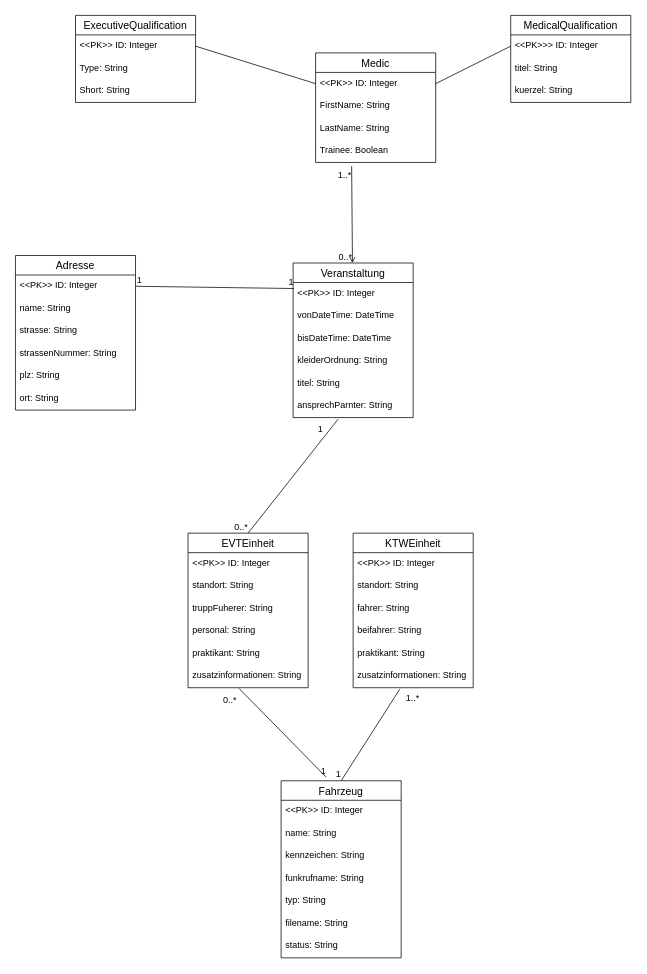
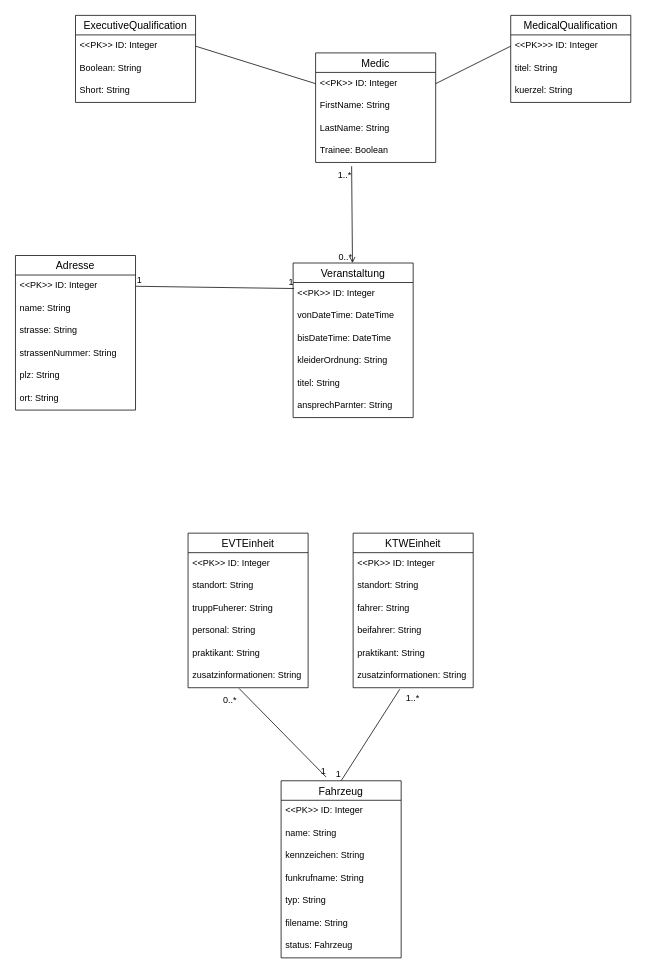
node "Type: String": label "Type: String" -> "Boolean: String"
edge "ansprechParnter: String" -- "EVTEinheit": removed, labels "1", "0..*"
node "status: String": label "status: String" -> "status: Fahrzeug"
